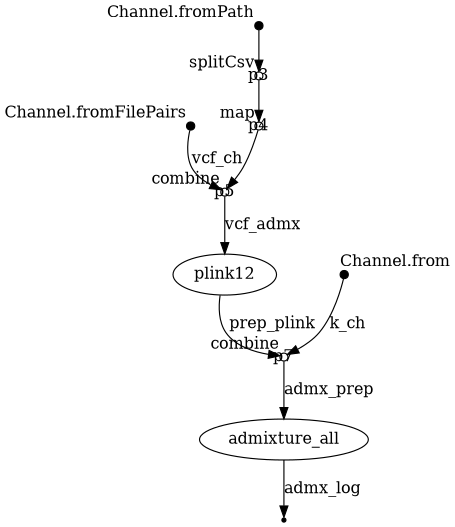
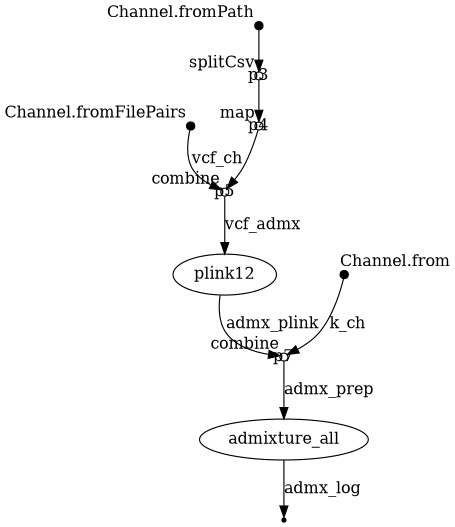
edge "plink12" -> "p7 combine": label "prep_plink" -> "admx_plink"
